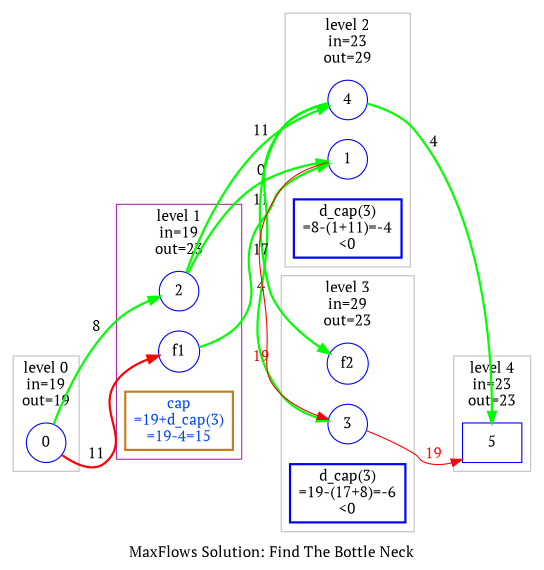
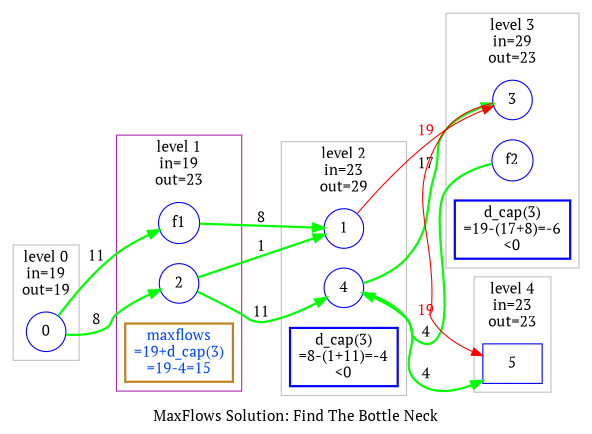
edge "2" -> "1": label "0" -> "1"
edge "f1" -> "1": label "11" -> "8"
edge "4" -> "f2": reversed
edge "0" -> "f1": color red -> green
node "cap =19+d_cap(3) =19-4=15": label "cap =19+d_cap(3) =19-4=15" -> "maxflows =19+d_cap(3) =19-4=15"
